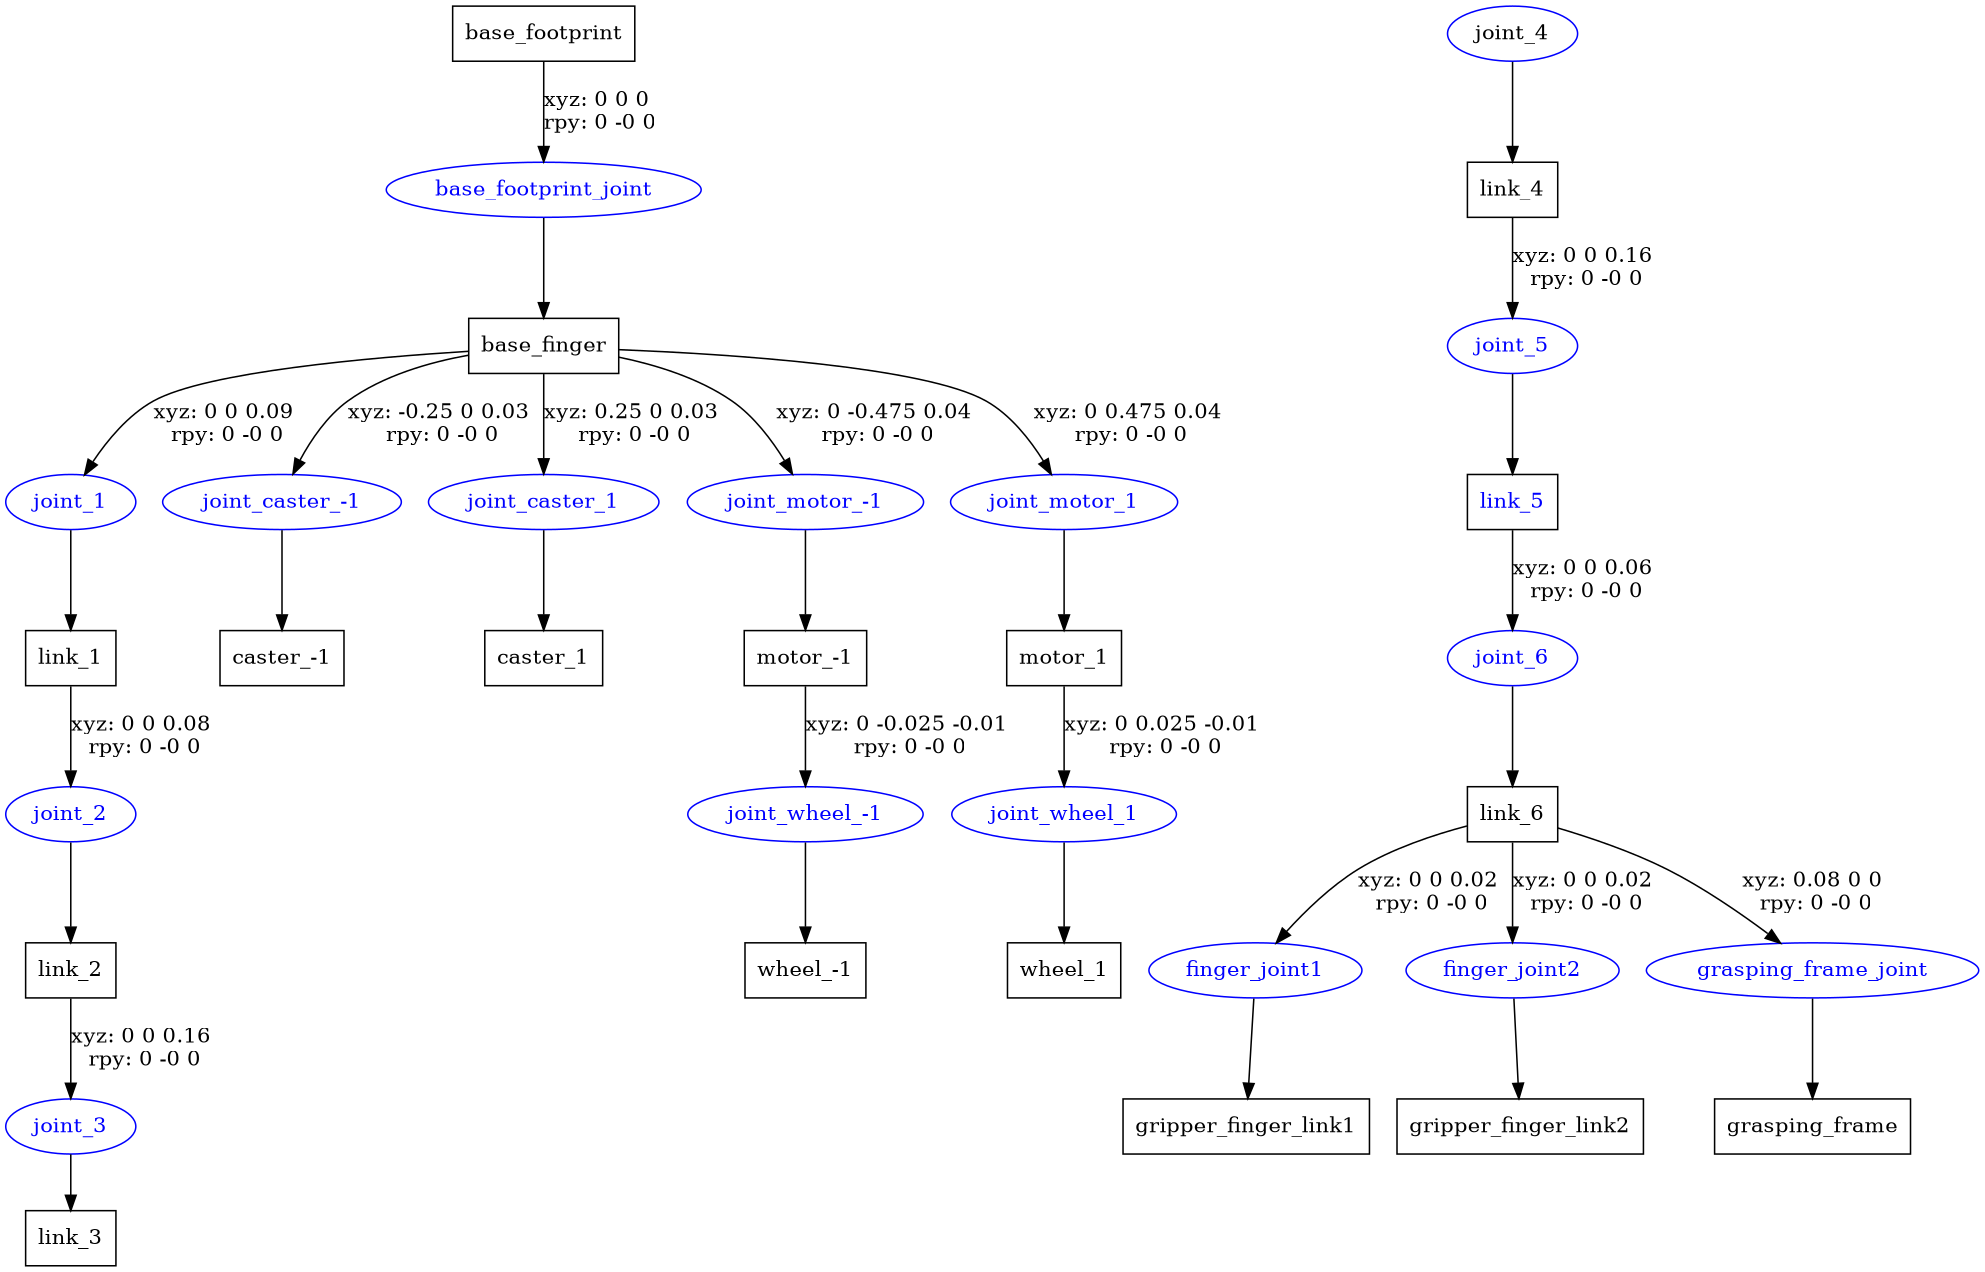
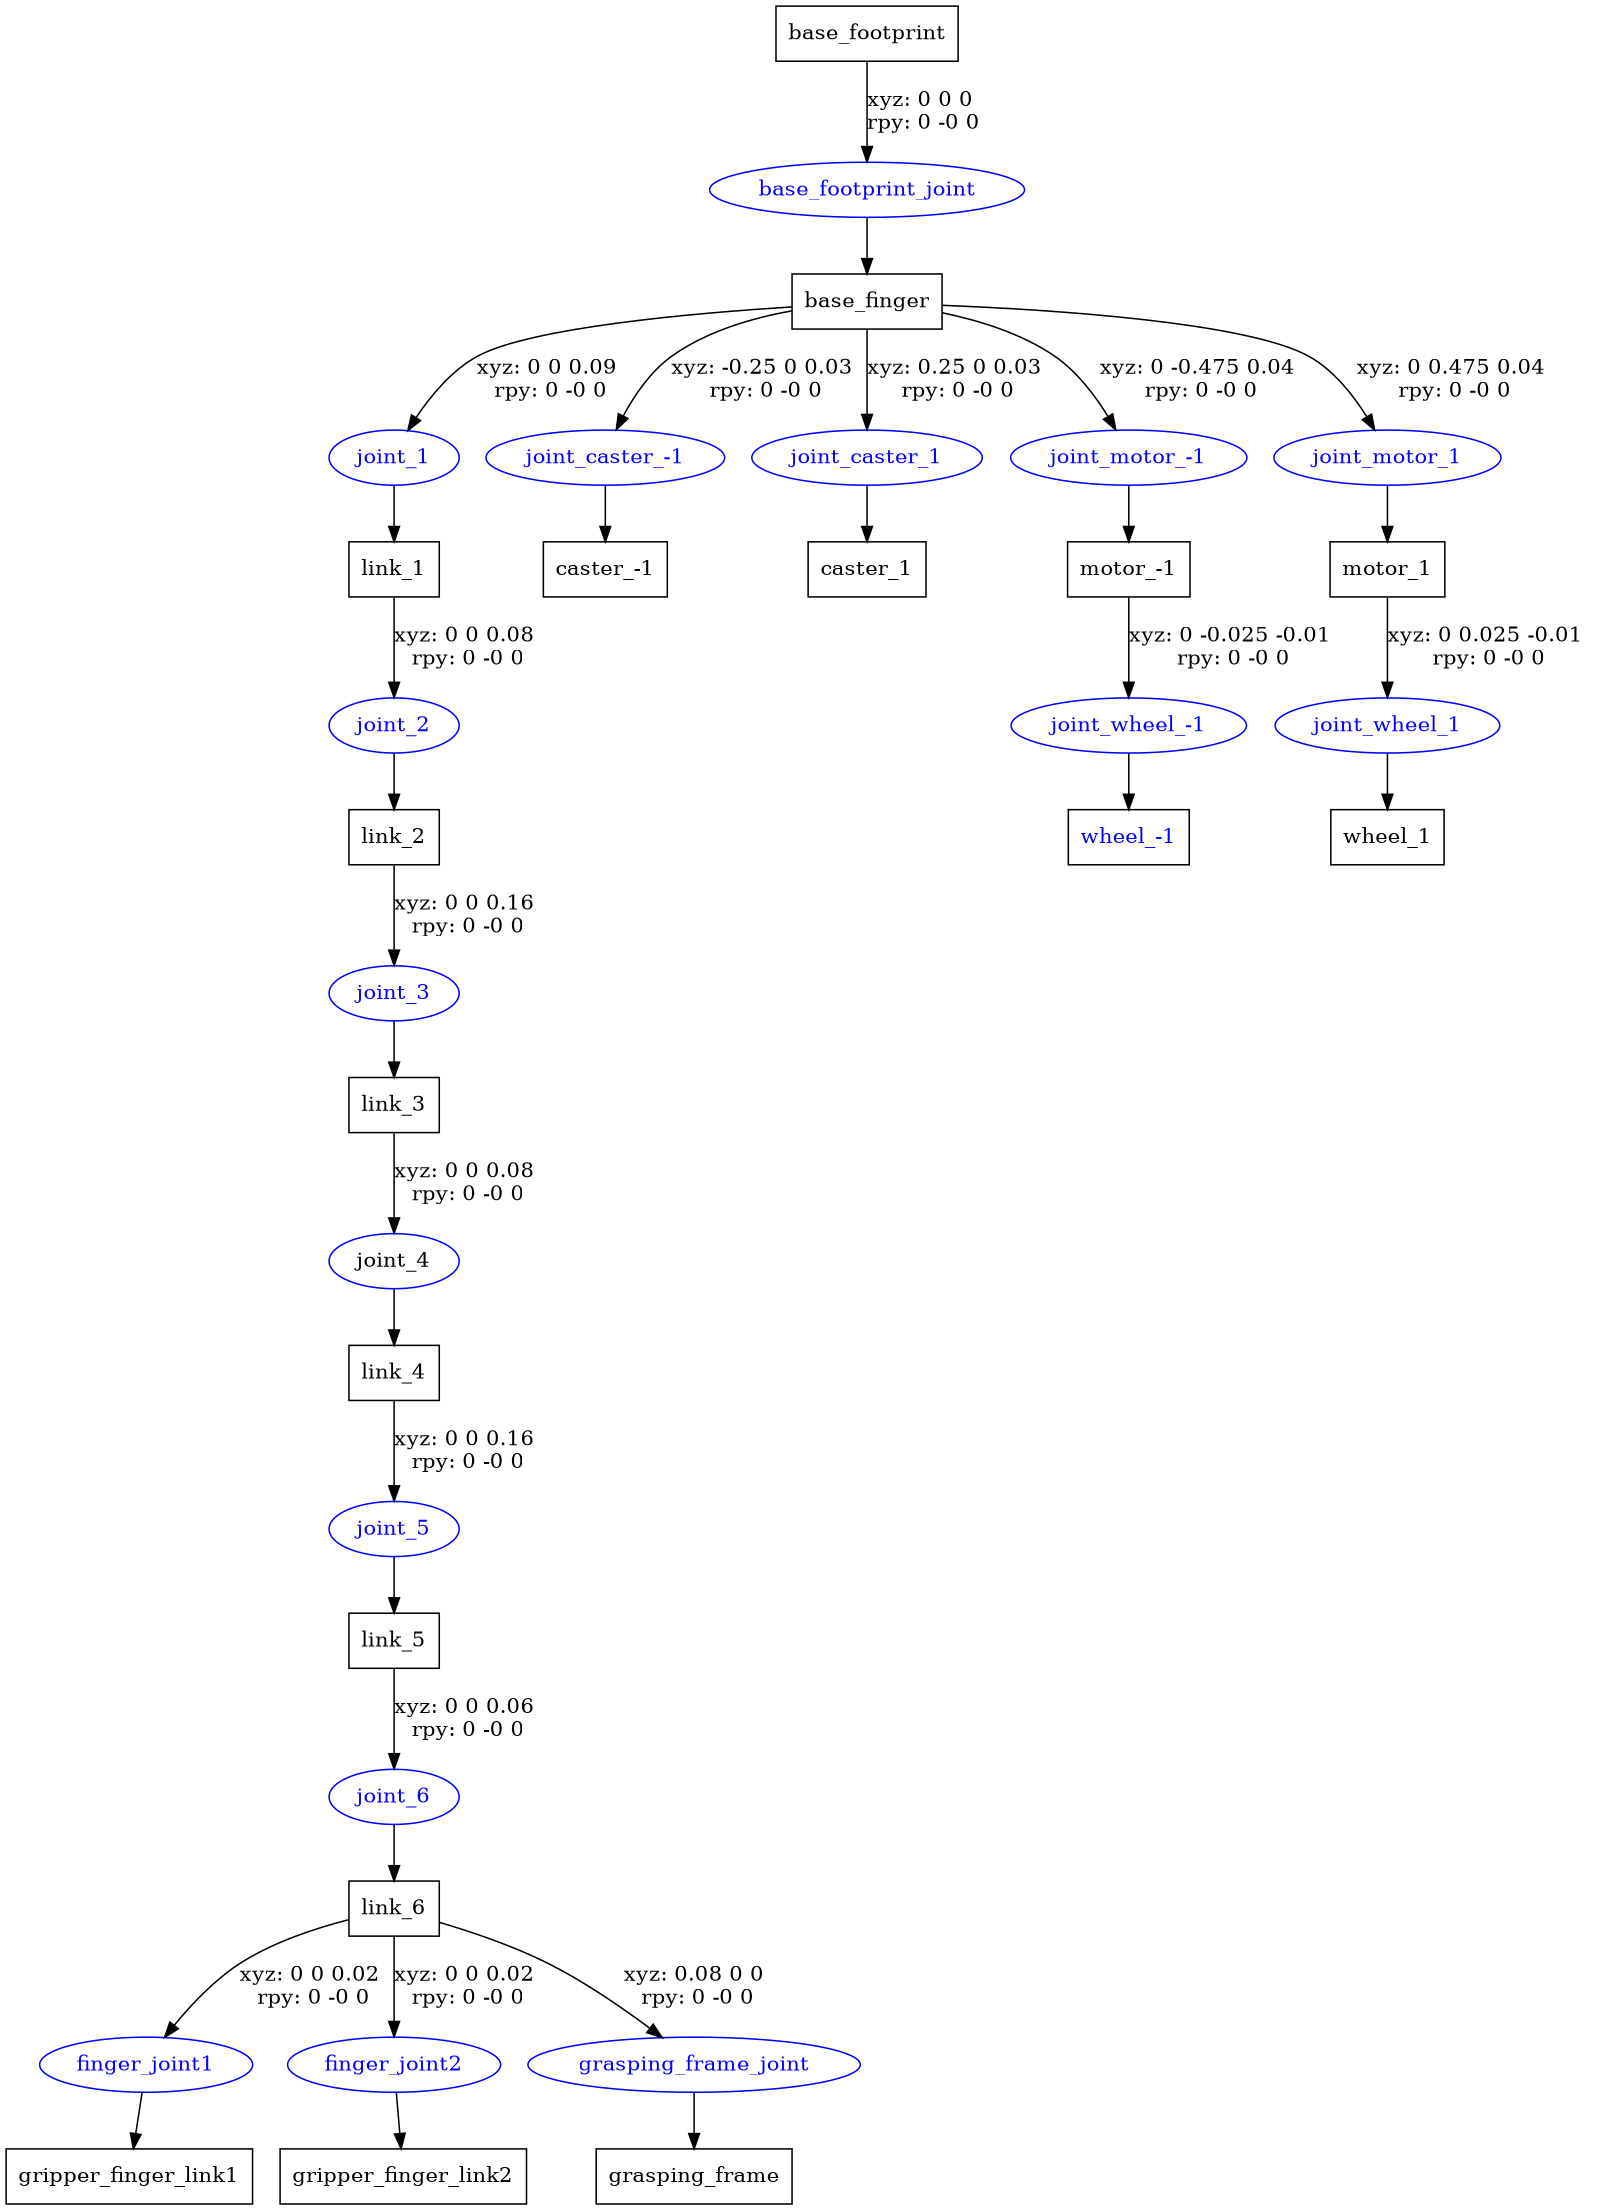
node "link_5": fontcolor blue -> black
node "wheel_-1": fontcolor black -> blue
edge "link_3" -> "joint_4": added, label "xyz: 0 0 0.08 rpy: 0 -0 0"
